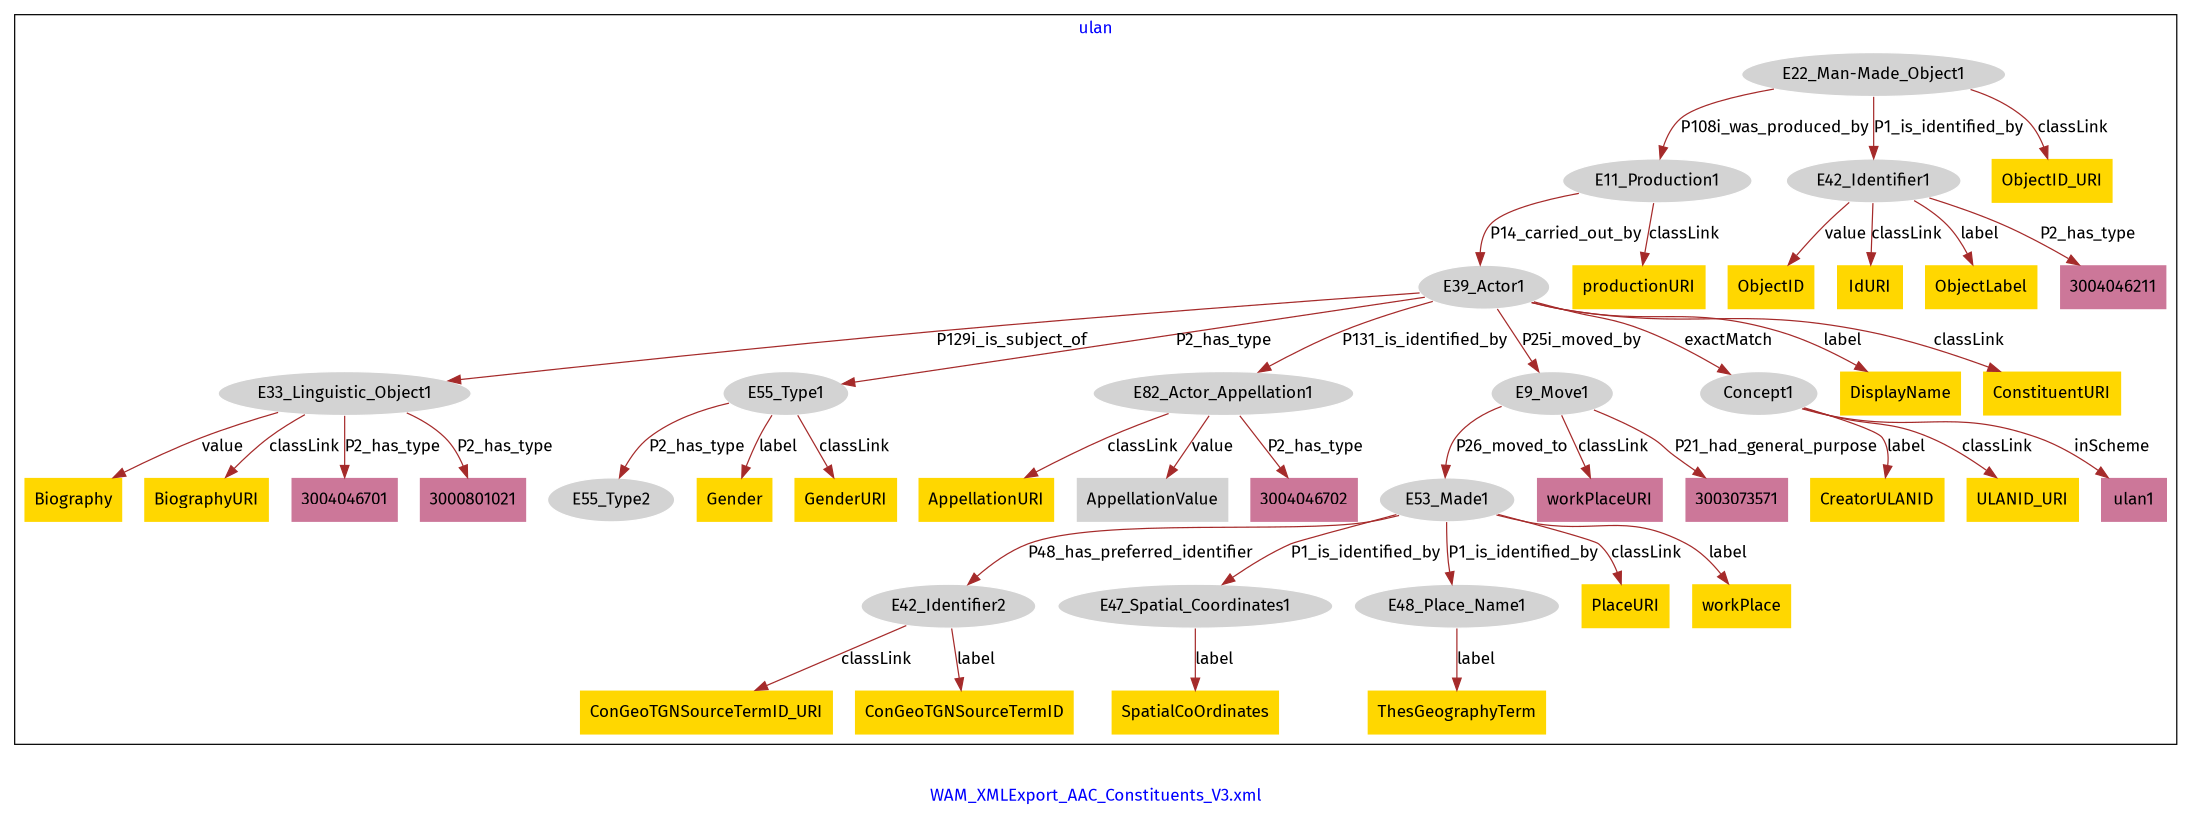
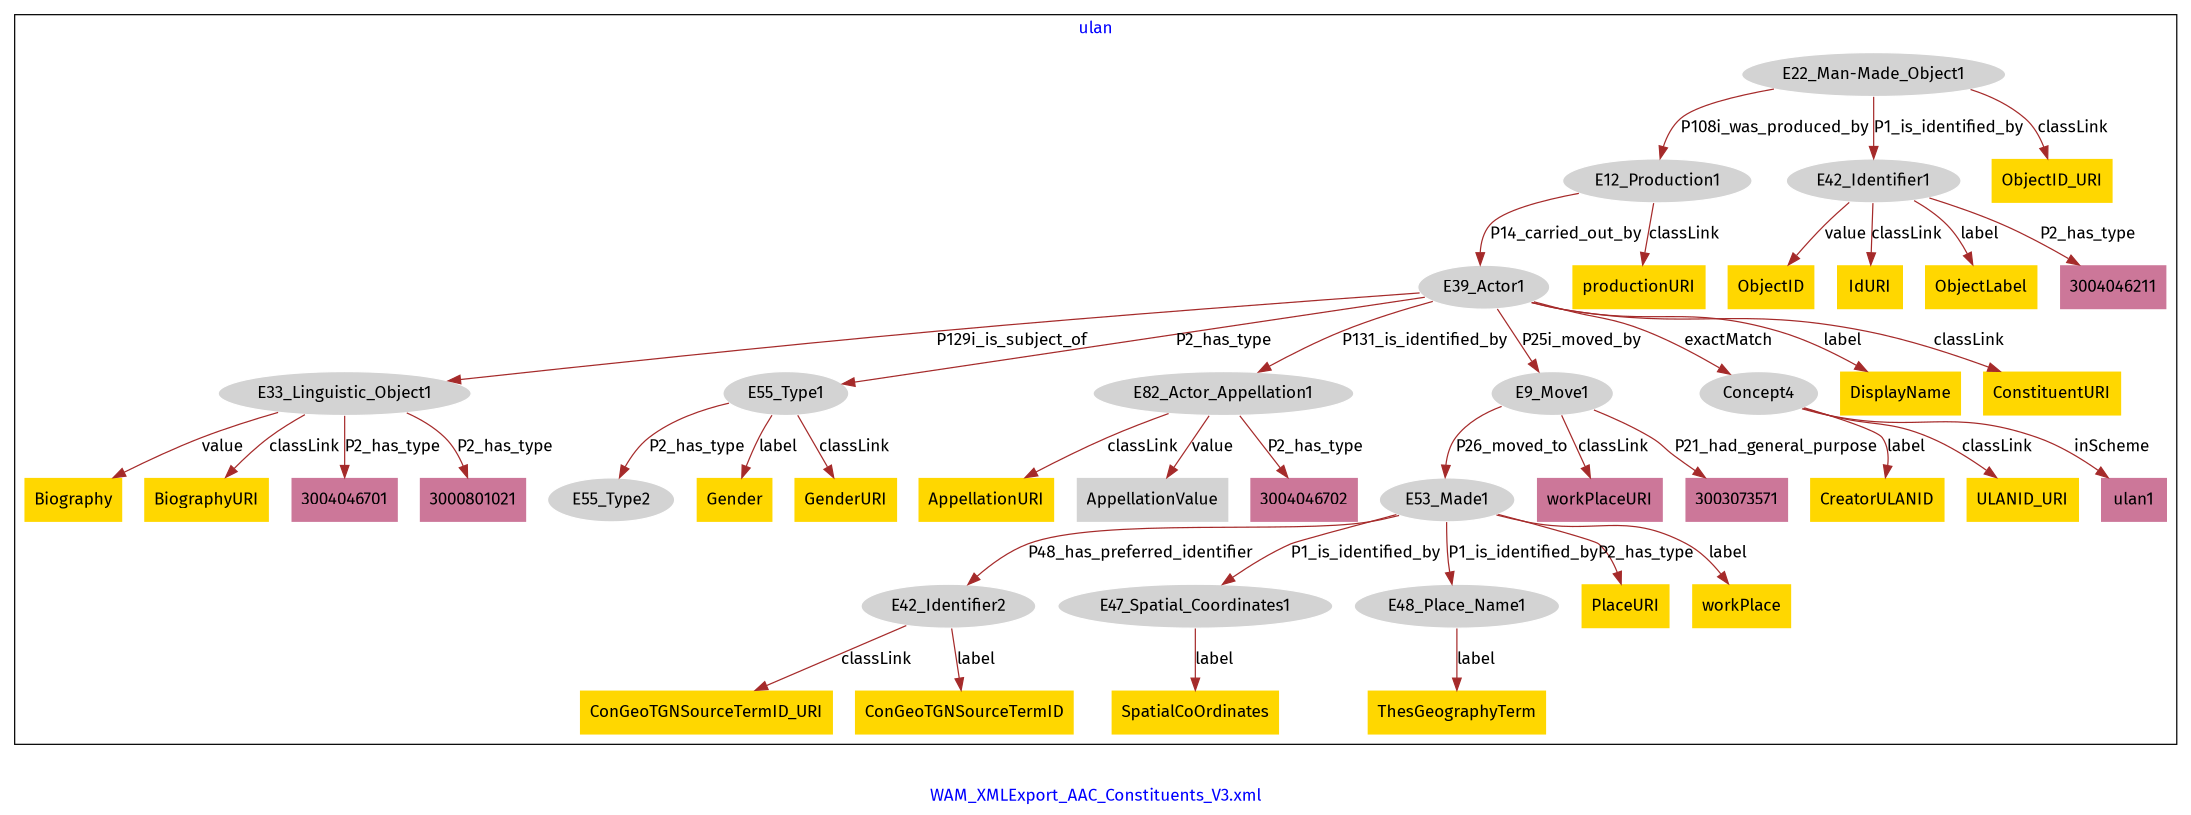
node "E11_Production1": label "E11_Production1" -> "E12_Production1"
node "Concept1": label "Concept1" -> "Concept4"
edge "E53_Made1" -> "PlaceURI": label "classLink" -> "P2_has_type"
